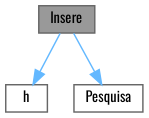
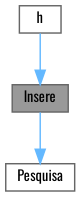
edge "Insere" -> "h": reversed
